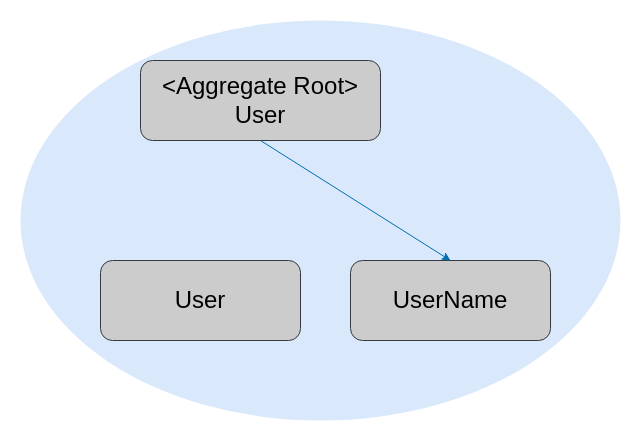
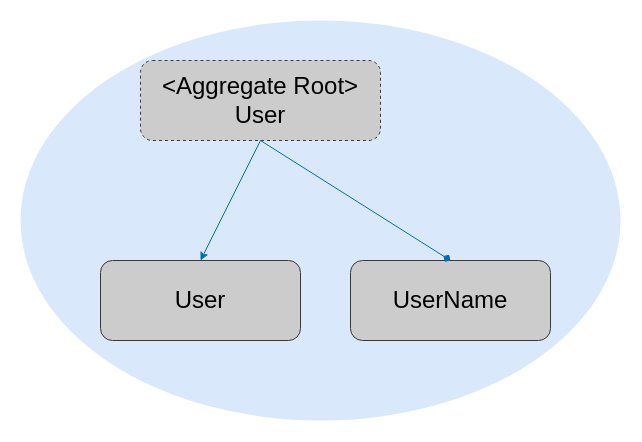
node "<Aggregate Root> User": style solid -> dashed
edge "<Aggregate Root> User" -> "User": added
edge "<Aggregate Root> User" -> "UserName": arrowhead classic -> diamond
